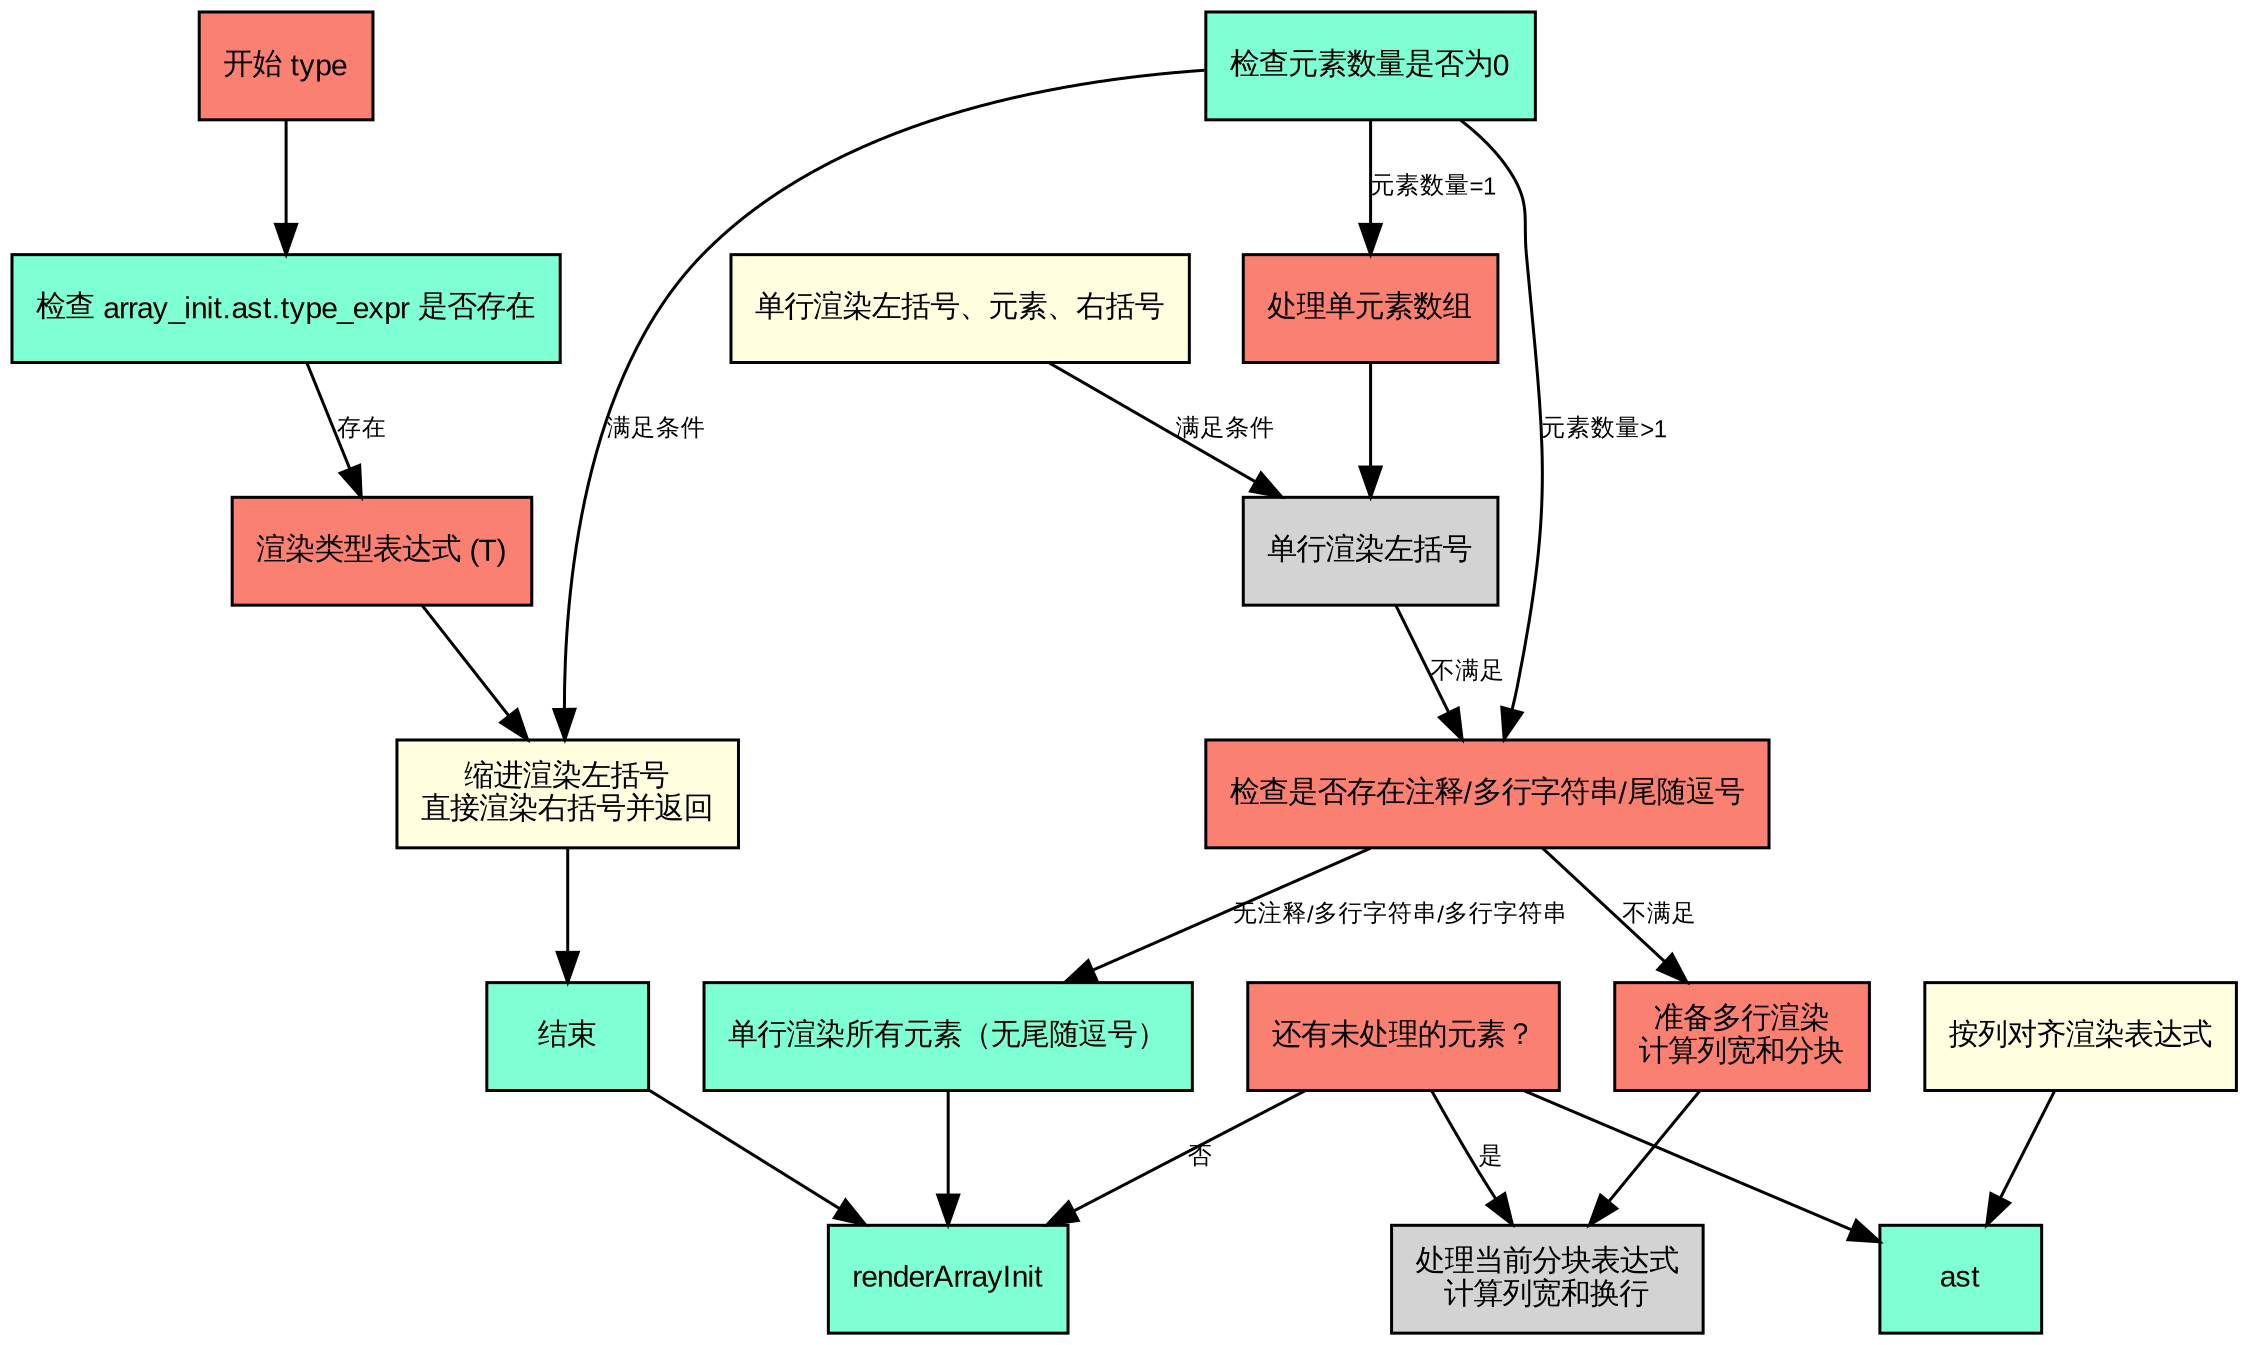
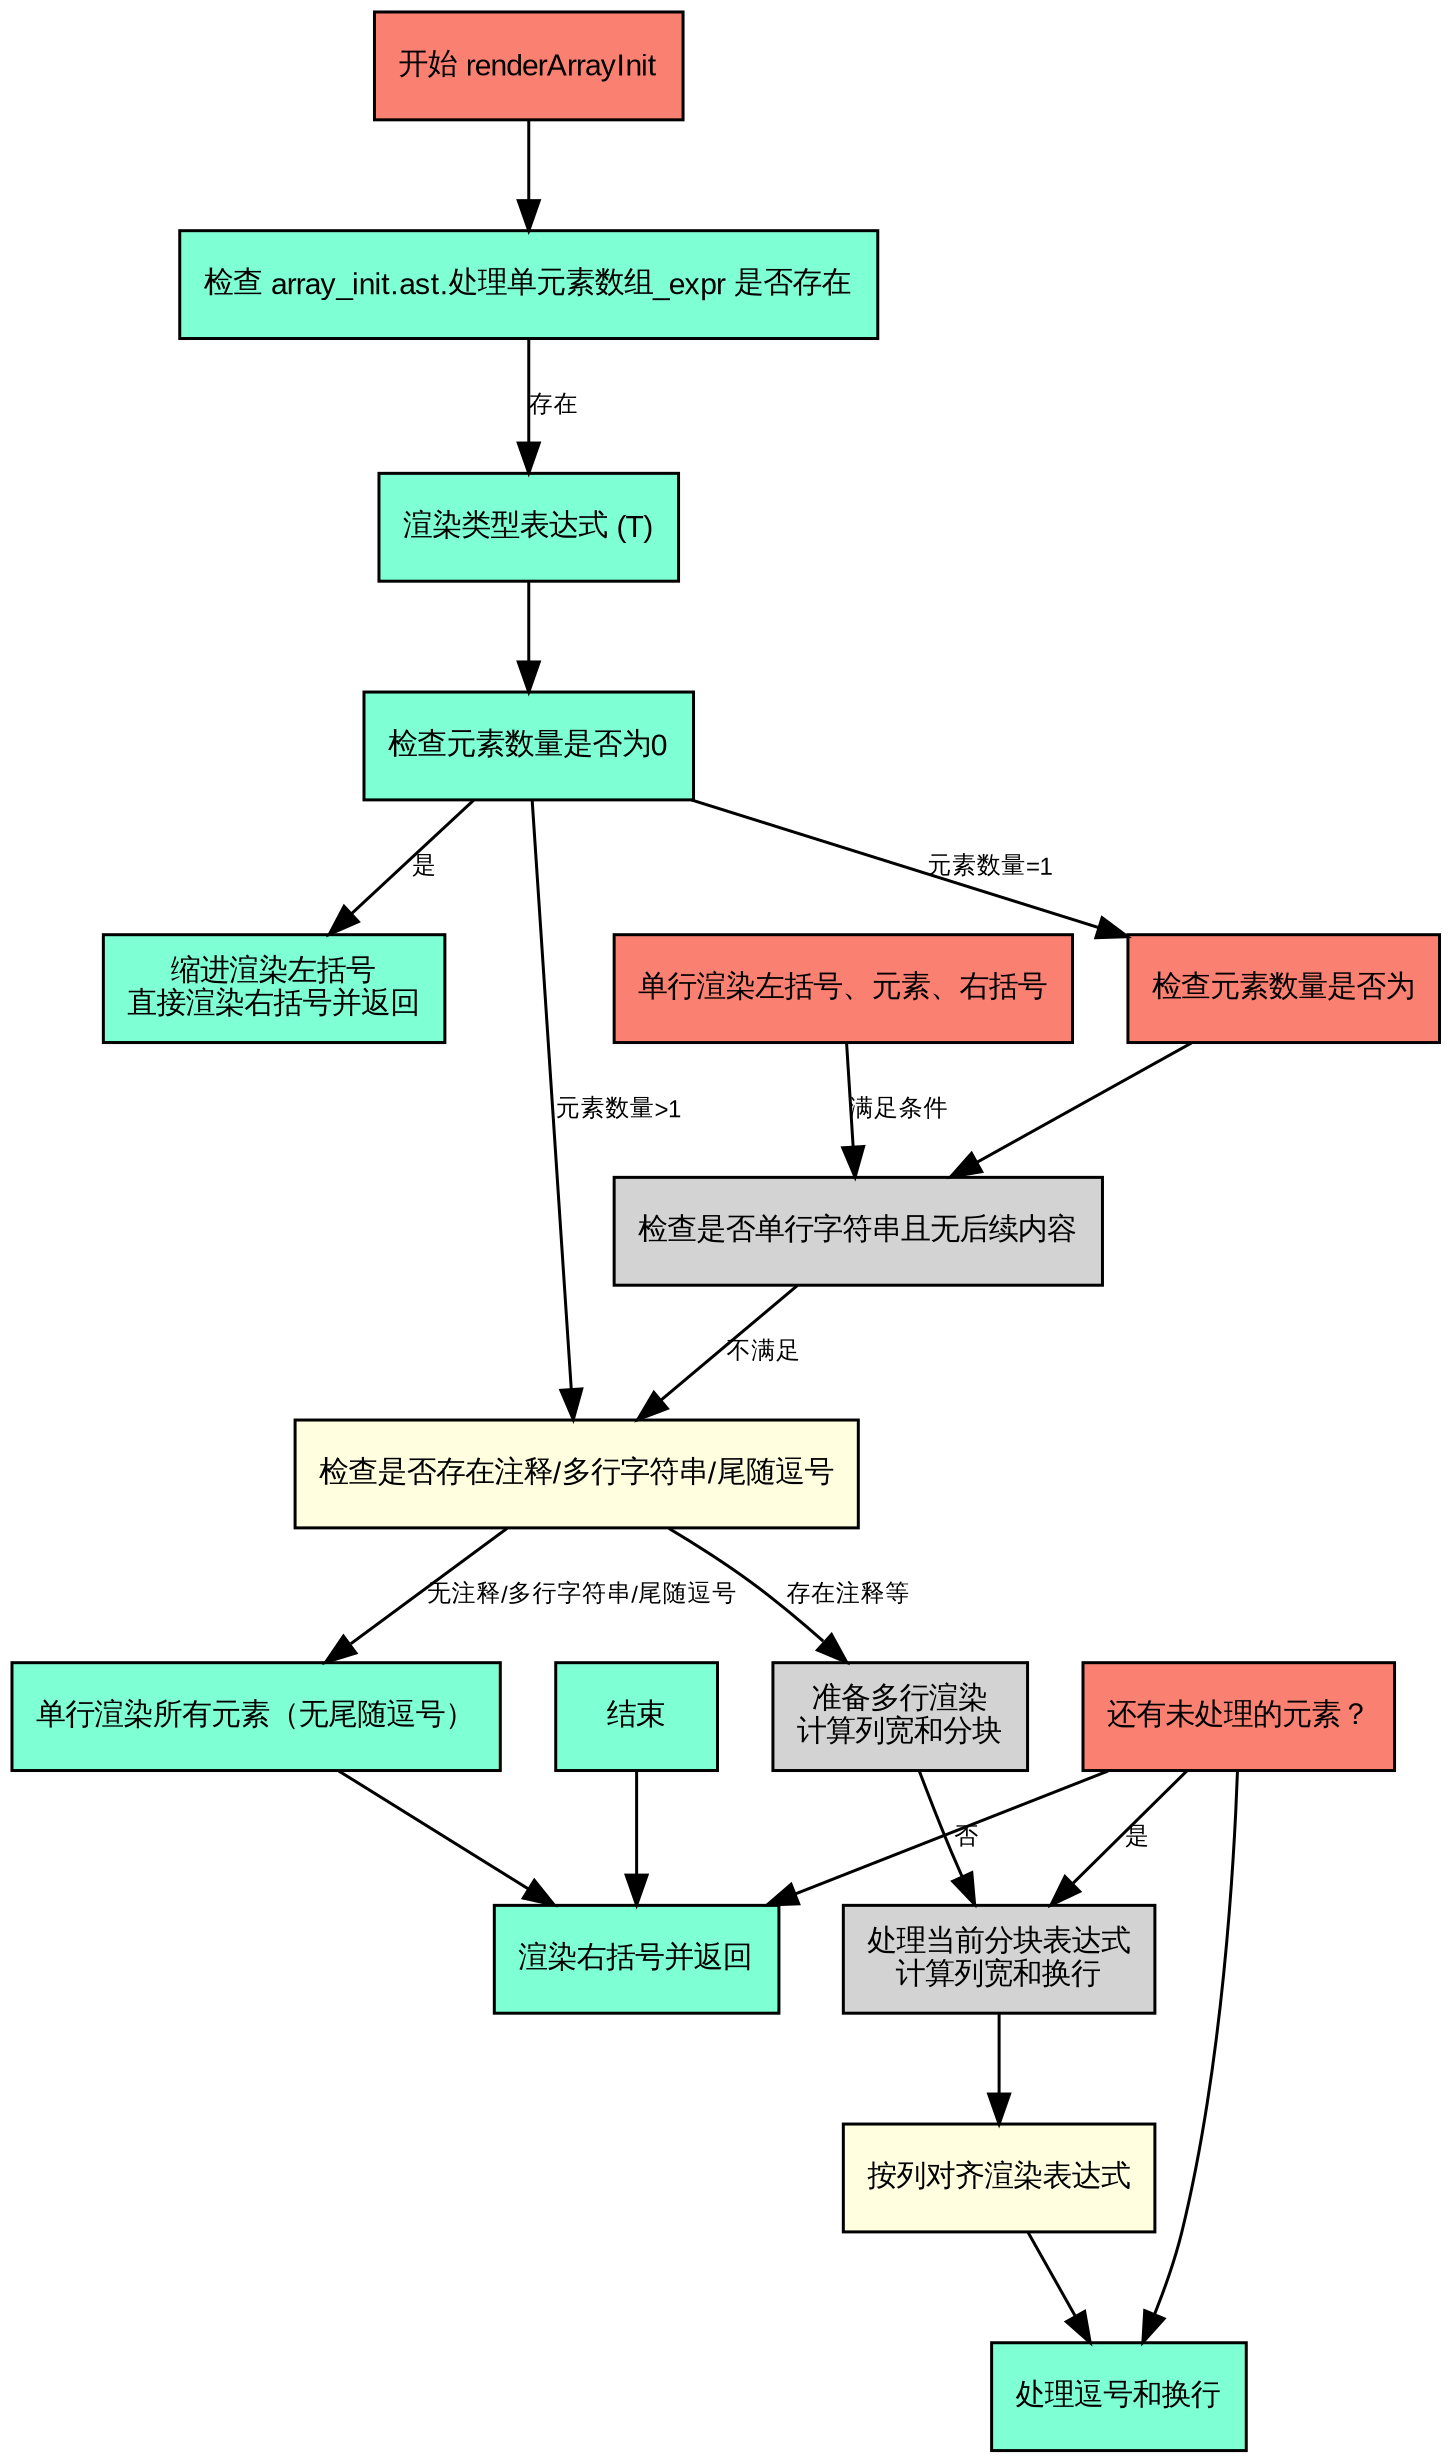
node "开始 type": label "开始 type" -> "开始 renderArrayInit"
node "检查 array_init.ast.type_expr 是否存在": label "检查 array_init.ast.type_expr 是否存在" -> "检查 array_init.ast.处理单元素数组_expr 是否存在"
node "单行渲染左括号、元素、右括号": fillcolor lightyellow -> salmon
node "处理单元素数组": label "处理单元素数组" -> "检查元素数量是否为"
edge "检查元素数量是否为0" -> "缩进渲染左括号 直接渲染右括号并返回": label "满足条件" -> "是"
node "渲染类型表达式 (T)": fillcolor salmon -> aquamarine
node "单行渲染左括号": label "单行渲染左括号" -> "检查是否单行字符串且无后续内容"
edge "渲染类型表达式 (T)" -> "缩进渲染左括号 直接渲染右括号并返回": now "渲染类型表达式 (T)" -> "检查元素数量是否为0"
node "缩进渲染左括号 直接渲染右括号并返回": fillcolor lightyellow -> aquamarine
node "检查是否存在注释/多行字符串/尾随逗号": fillcolor salmon -> lightyellow
edge "缩进渲染左括号 直接渲染右括号并返回" -> "结束": removed
edge "检查是否存在注释/多行字符串/尾随逗号" -> "单行渲染所有元素（无尾随逗号）": label "无注释/多行字符串/多行字符串" -> "无注释/多行字符串/尾随逗号"
edge "检查是否存在注释/多行字符串/尾随逗号" -> "准备多行渲染 计算列宽和分块": label "不满足" -> "存在注释等"
node "准备多行渲染 计算列宽和分块": fillcolor salmon -> lightgrey
node "renderArrayInit": label "renderArrayInit" -> "渲染右括号并返回"
node "ast": label "ast" -> "处理逗号和换行"
edge "处理当前分块表达式 计算列宽和换行" -> "按列对齐渲染表达式": added
